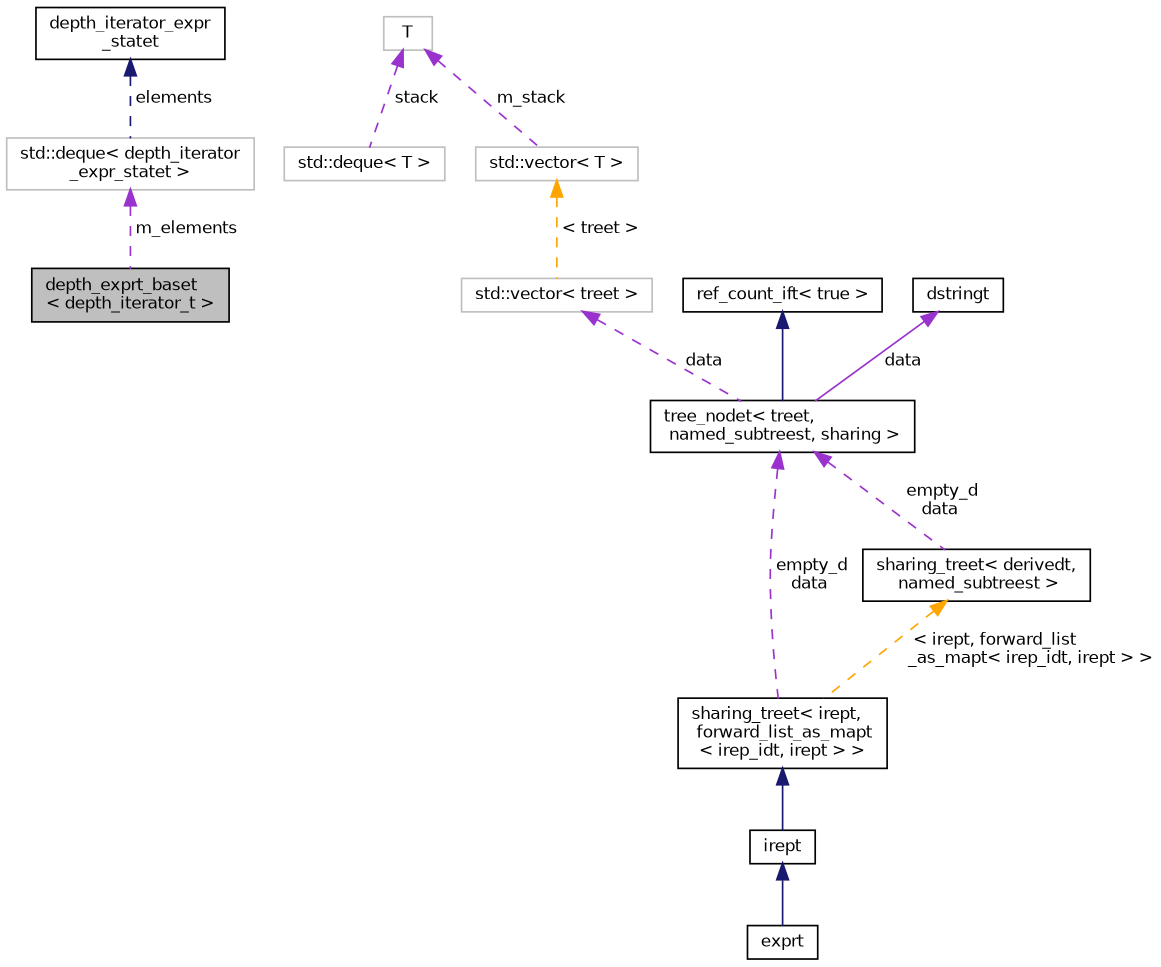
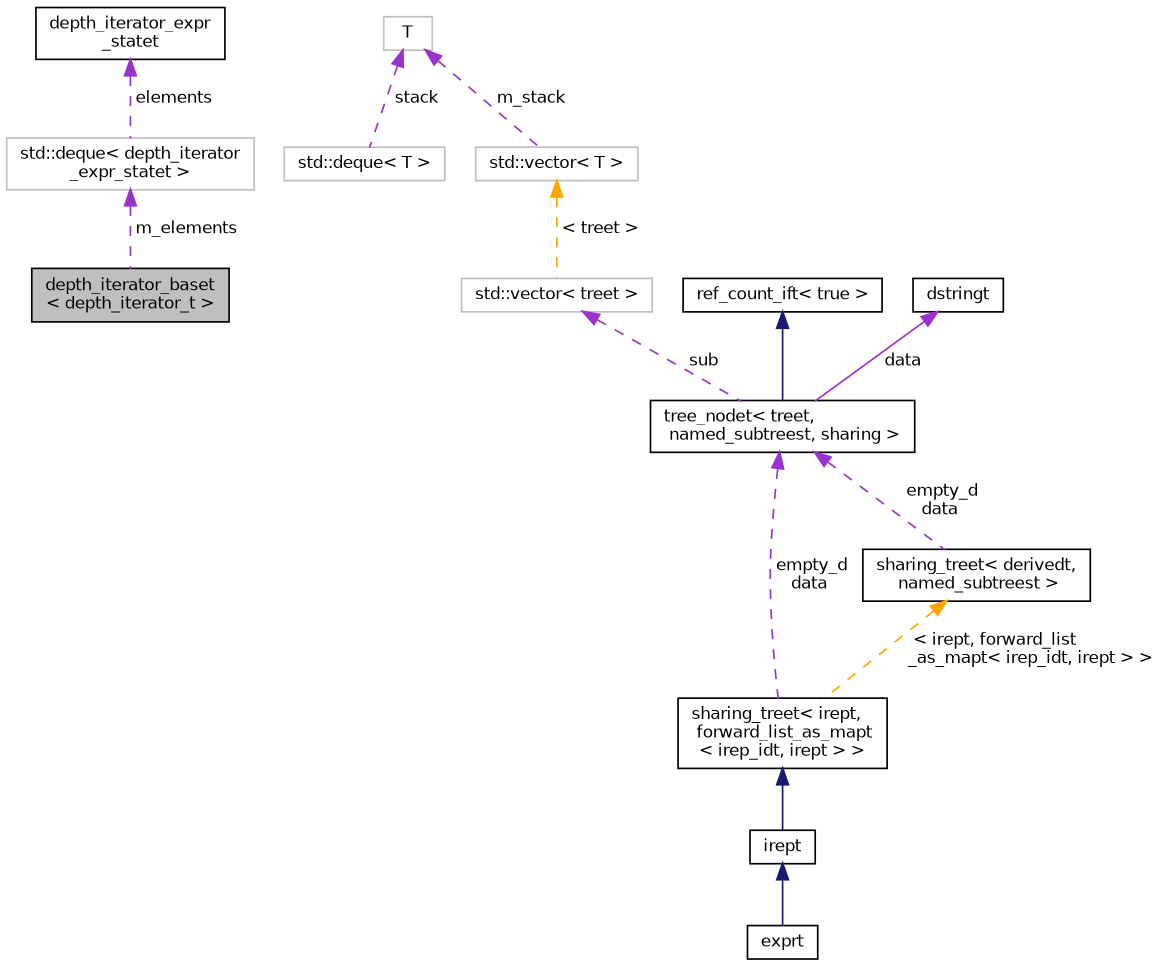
edge "std::deque< depth_iterator _expr_statet >" -> "depth_iterator_expr _statet": color midnightblue -> darkorchid3
node "depth_exprt_baset < depth_iterator_t >": label "depth_exprt_baset < depth_iterator_t >" -> "depth_iterator_baset < depth_iterator_t >"
edge "tree_nodet< treet, named_subtreest, sharing >" -> "std::vector< treet >": label " data" -> " sub"
